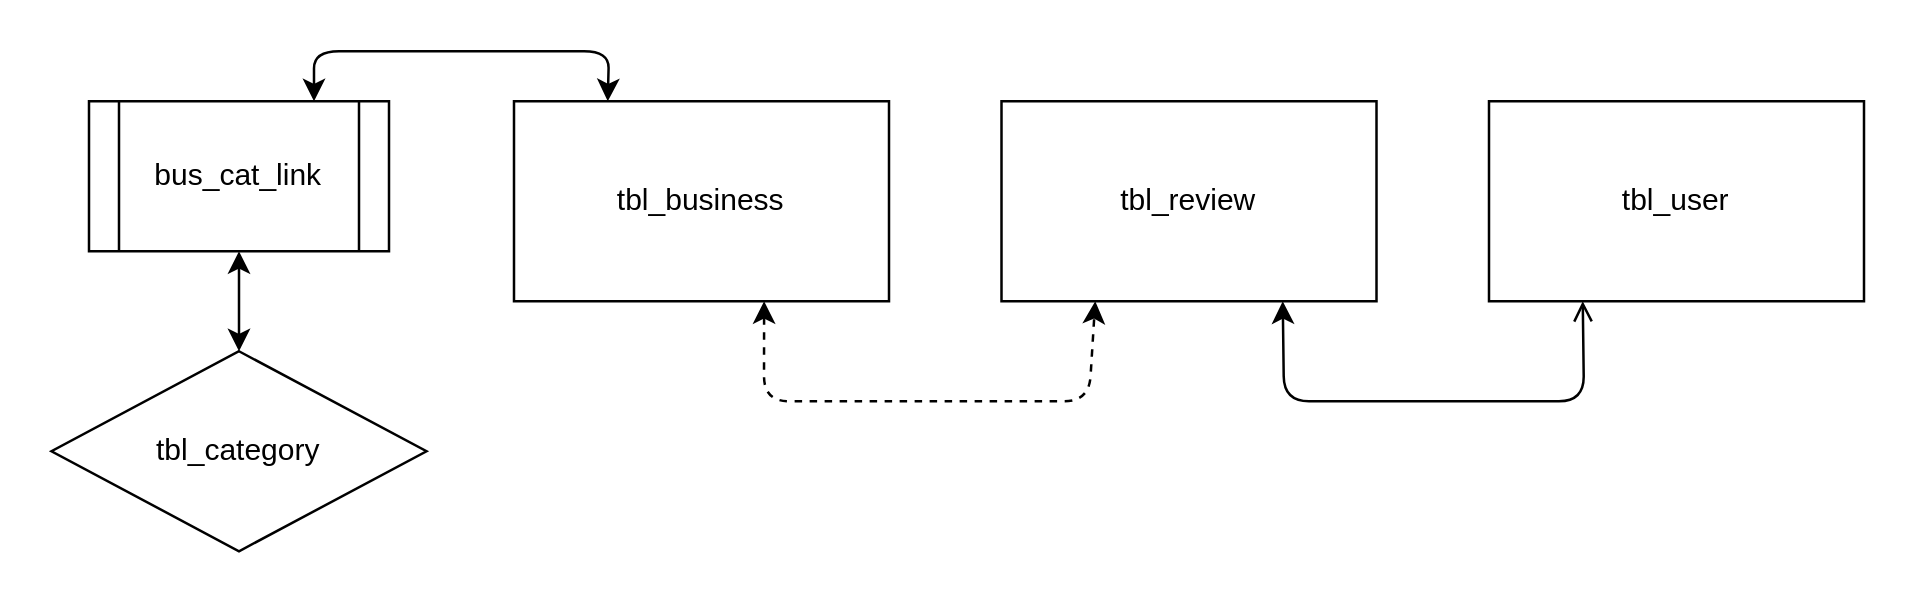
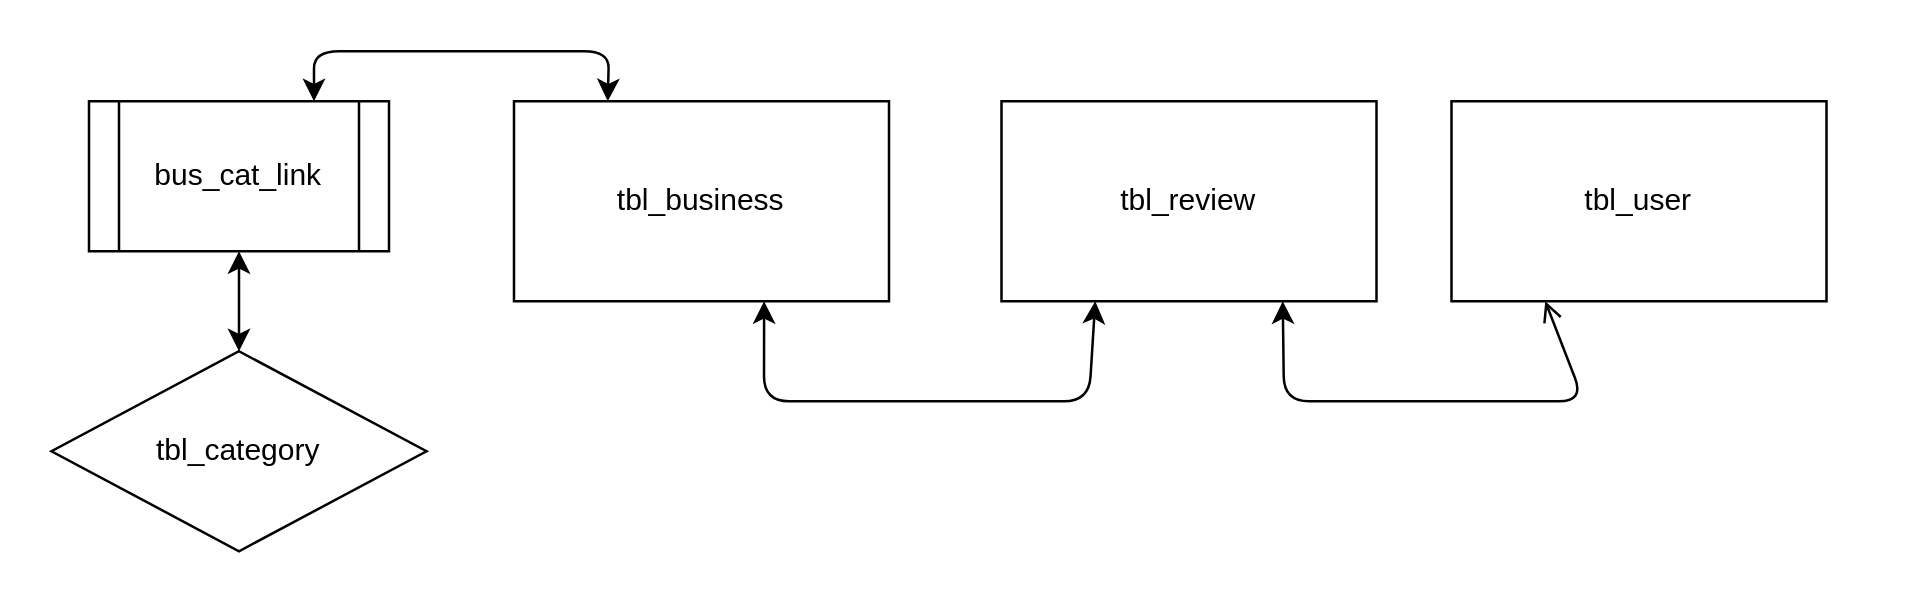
node "tbl_user": moved (1676, 201) -> (1639, 201)
edge "tbl_business" -- "tbl_review": style dashed -> solid
